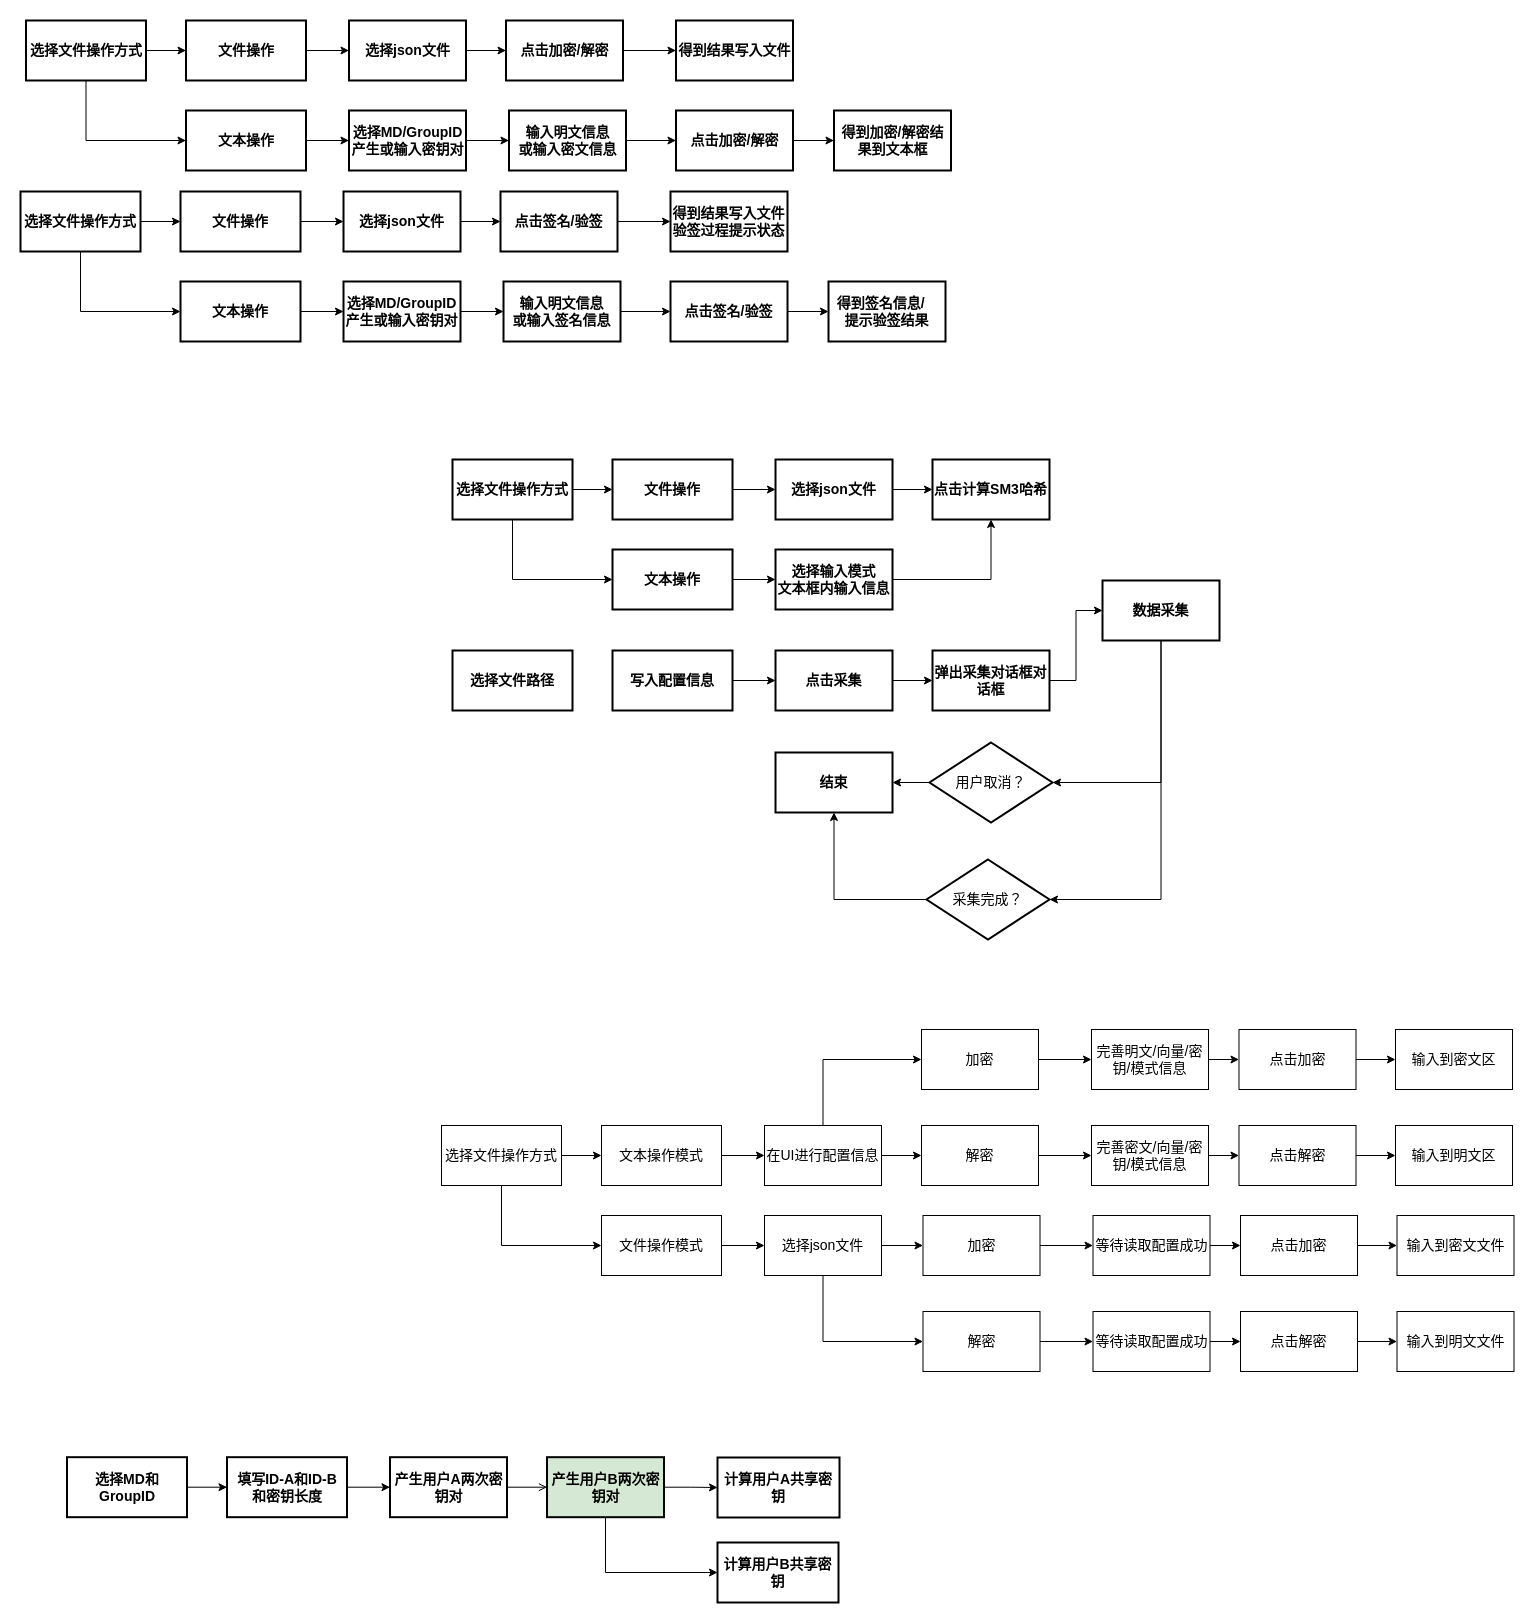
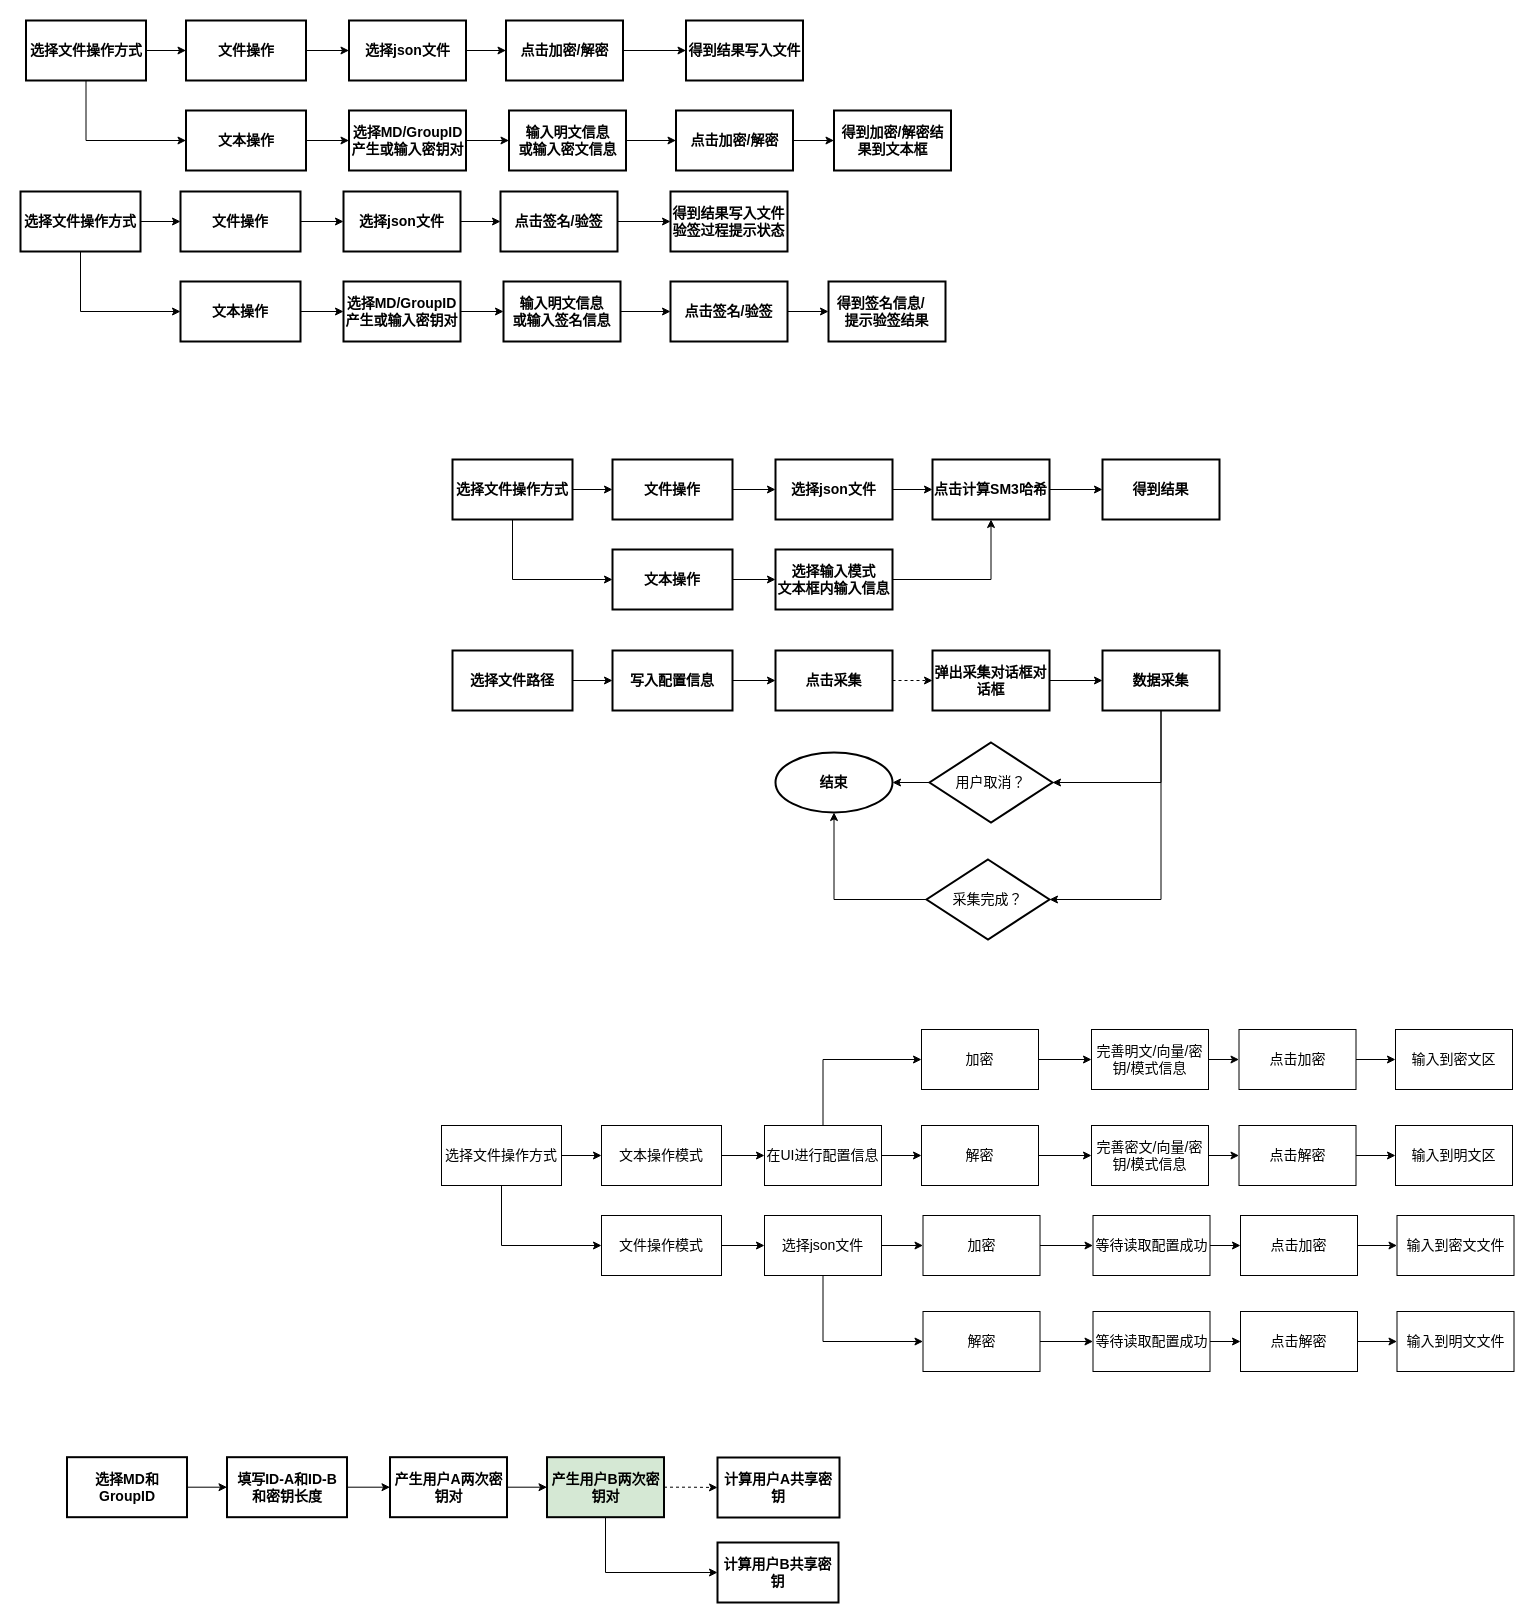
node "得到结果写入文件": moved (735, 51) -> (745, 51)
edge "点击计算SM3哈希" -> "得到结果": added
node "得到结果": added
node "数据采集": moved (1161, 611) -> (1161, 681)
edge "选择文件路径" -> "写入配置信息": added
edge "点击采集" -> "弹出采集对话框对话框": style solid -> dashed
node "结束": shape rectangle -> ellipse
edge "产生用户A两次密钥对" -> "产生用户B两次密钥对": arrowhead open -> classic
edge "产生用户B两次密钥对" -> "计算用户A共享密钥": style solid -> dashed
